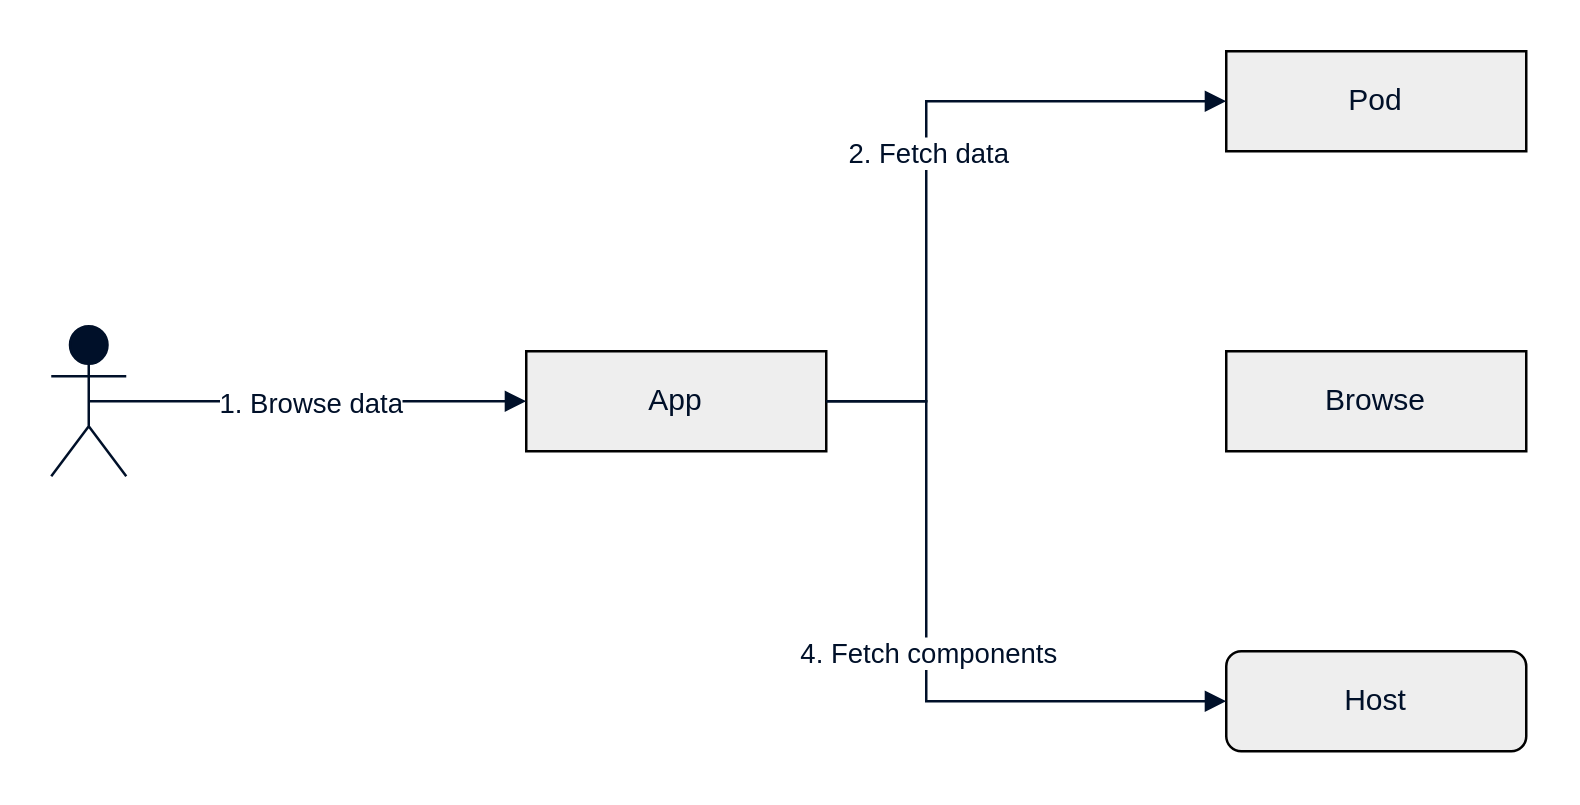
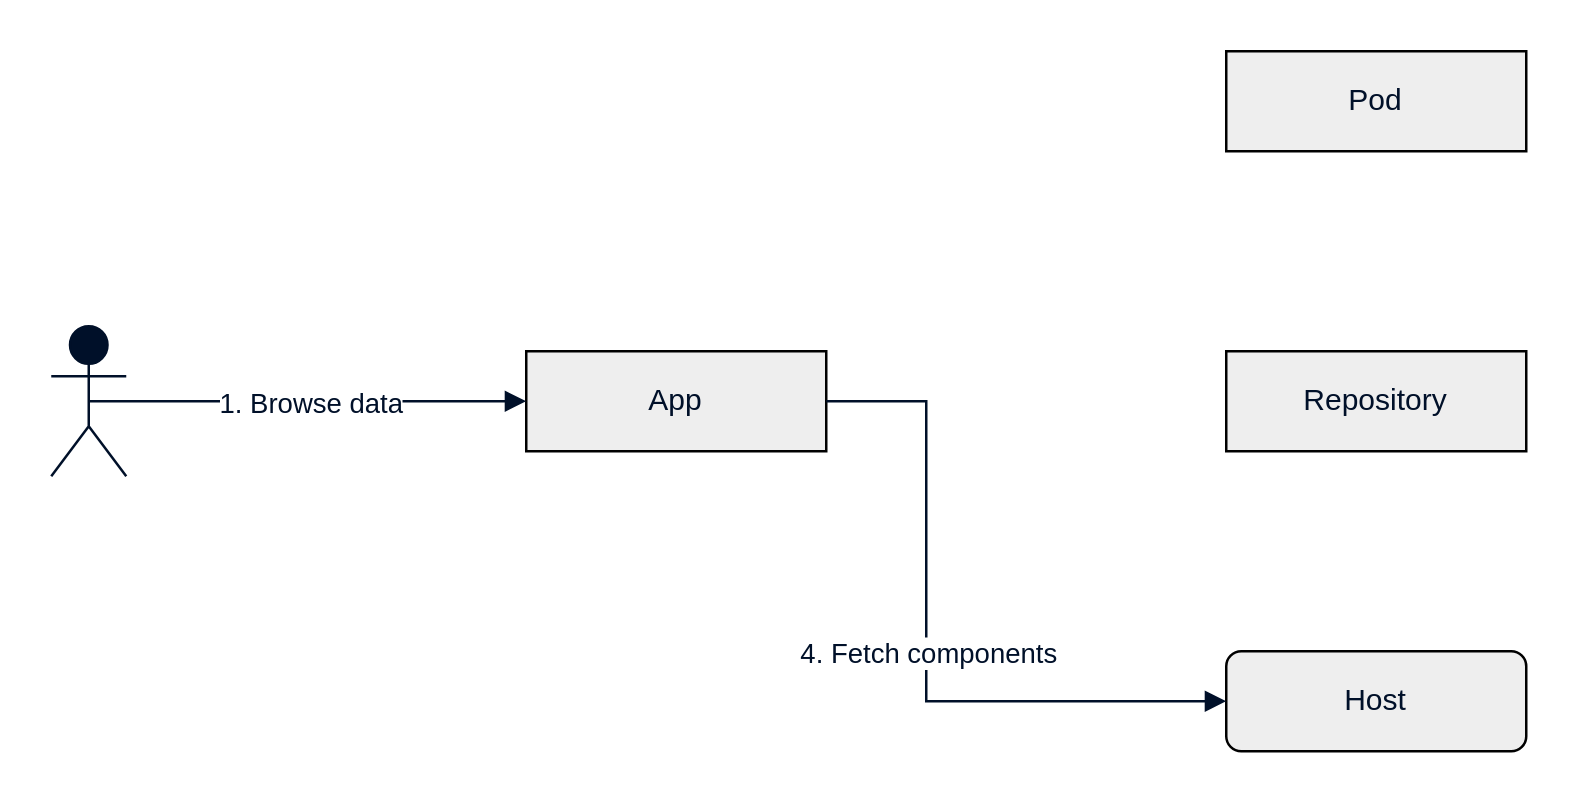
edge "App" -> "Pod": removed, label "2. Fetch data"
node "Browse": label "Browse" -> "Repository"
